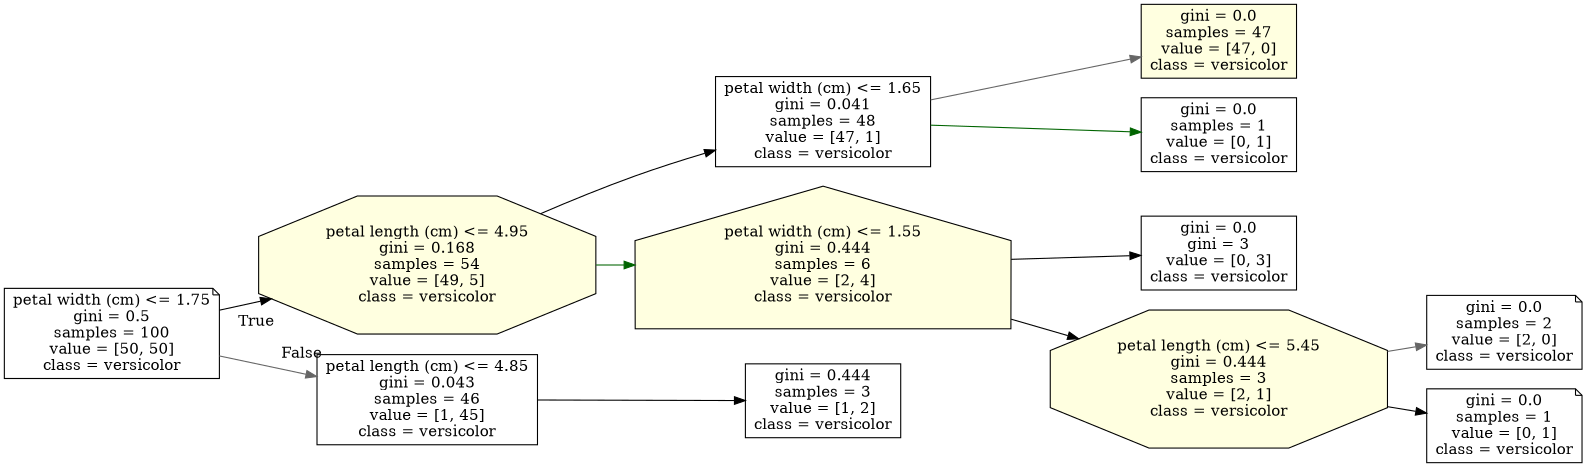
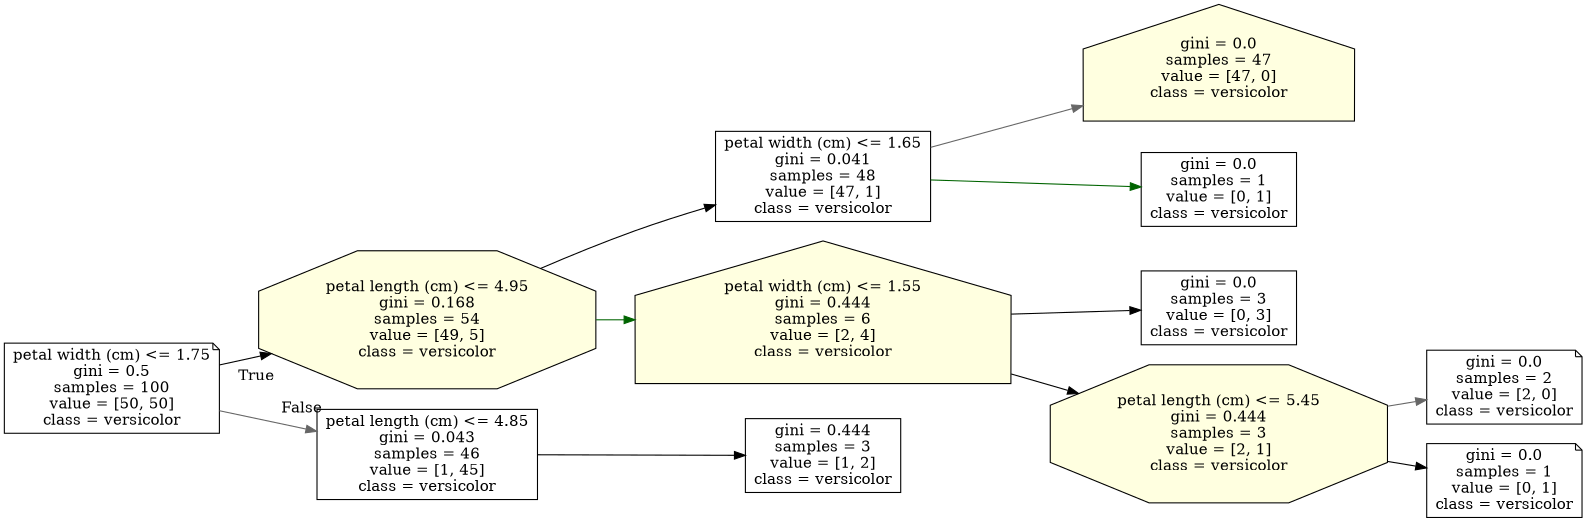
node "gini = 0.0 samples = 47 value = [47, 0] class = versicolor": shape box -> house
node "gini = 0.0 gini = 3 value = [0, 3] class = versicolor": label "gini = 0.0 gini = 3 value = [0, 3] class = versicolor" -> "gini = 0.0 samples = 3 value = [0, 3] class = versicolor"
